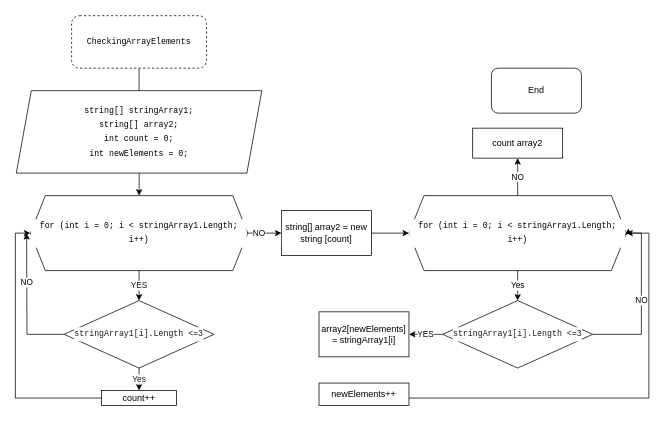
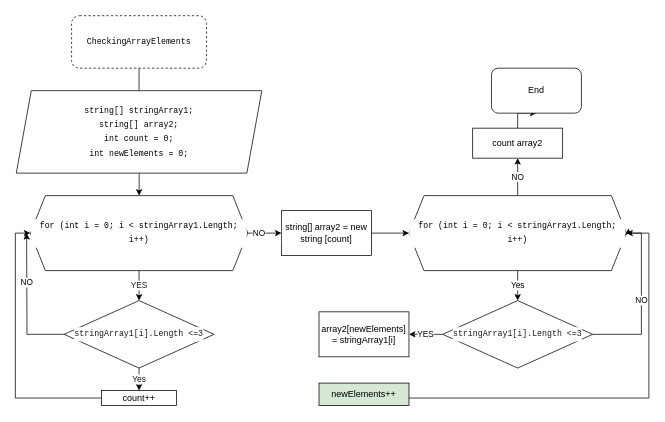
edge "count array2" -> "End": added
node "newElements++": fillcolor #ffffff -> #d5e8d4
